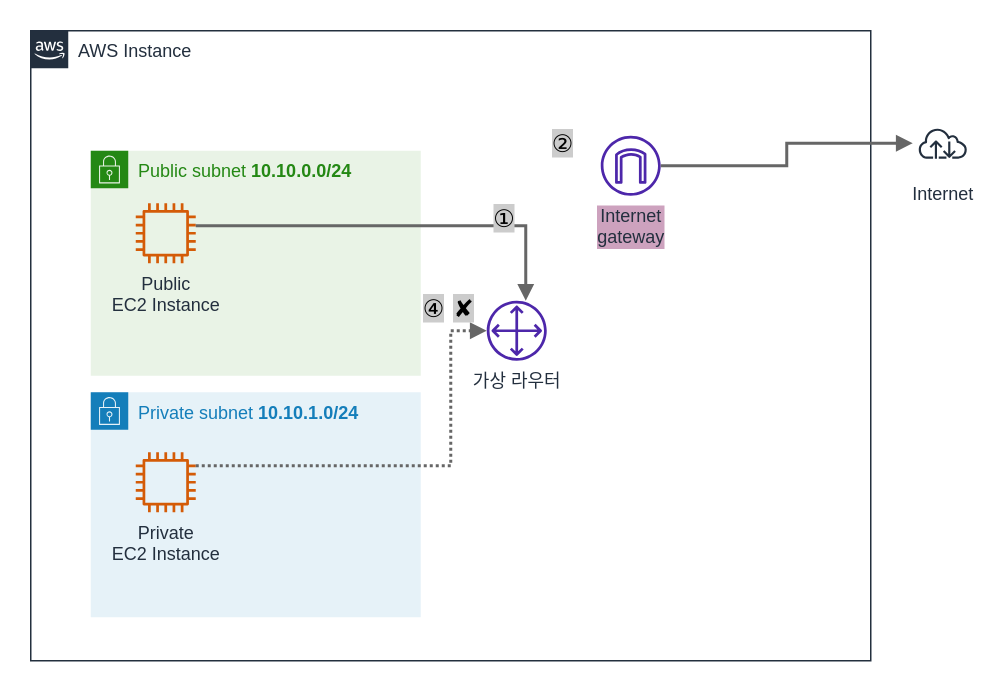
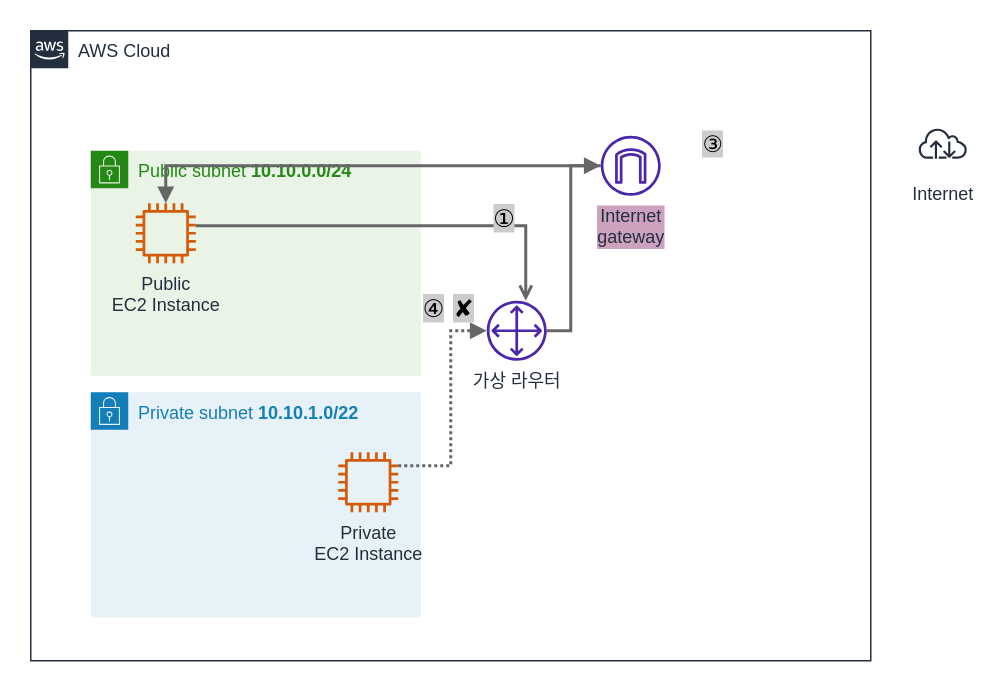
node "AWS Instance": label "AWS Instance" -> "AWS Cloud"
node "②": removed
node "③": added
edge "Internet gateway" -> "Internet": now "Internet gateway" -> "Public EC2 Instance"
edge "가상 라우터" -> "Internet gateway": added
edge "Public EC2 Instance" -> "가상 라우터": arrowhead block -> open
node "Private subnet 10.10.1.0/24": label "Private subnet 10.10.1.0/24" -> "Private subnet 10.10.1.0/22"
node "Private EC2 Instance": moved (166, 482) -> (368, 482)
